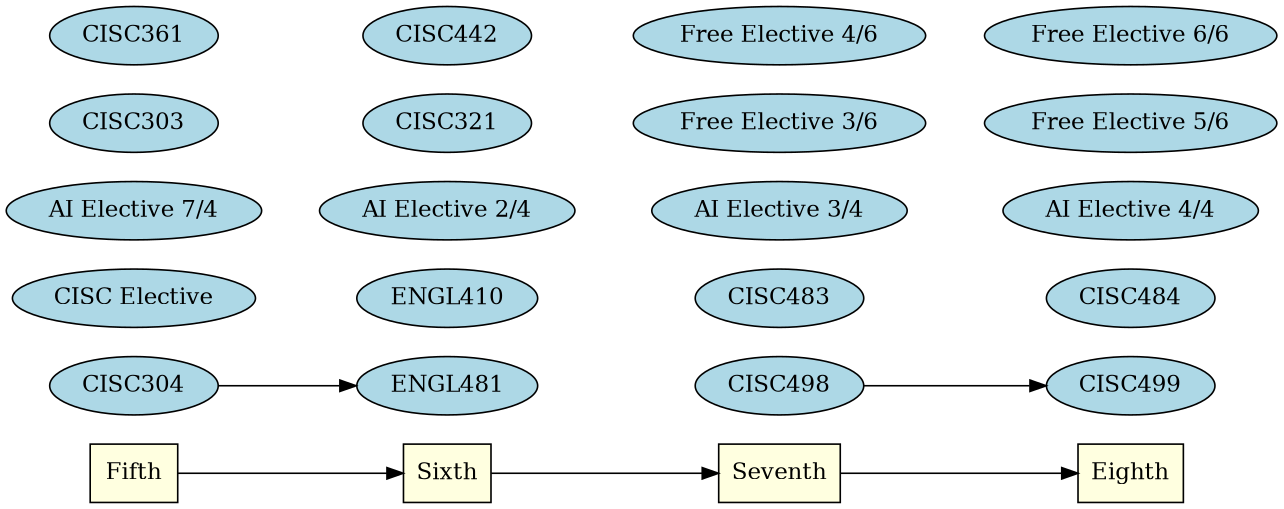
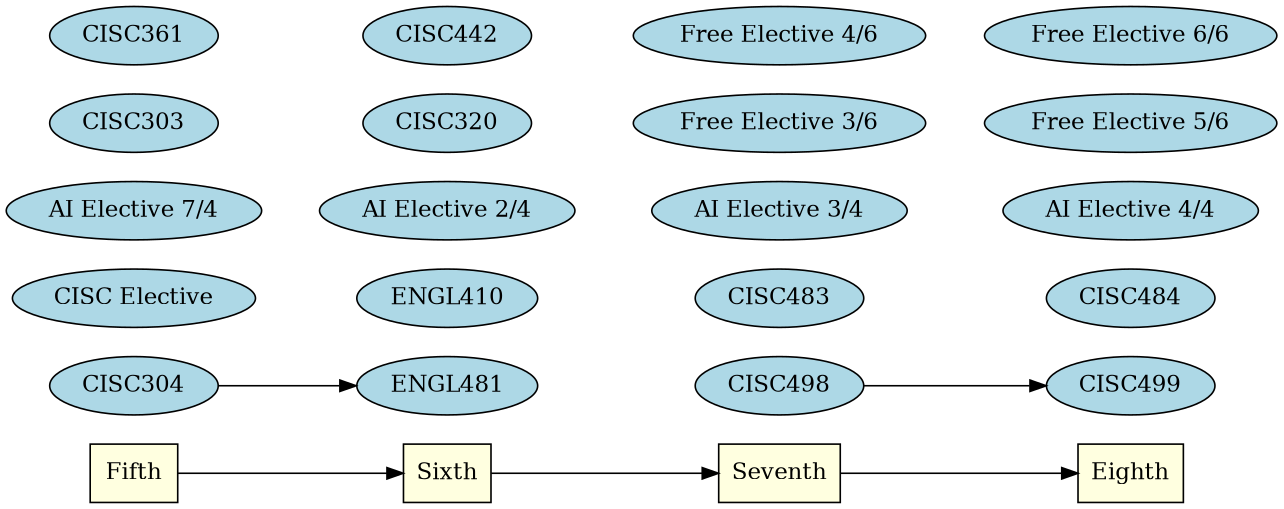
node "CISC321": label "CISC321" -> "CISC320"
